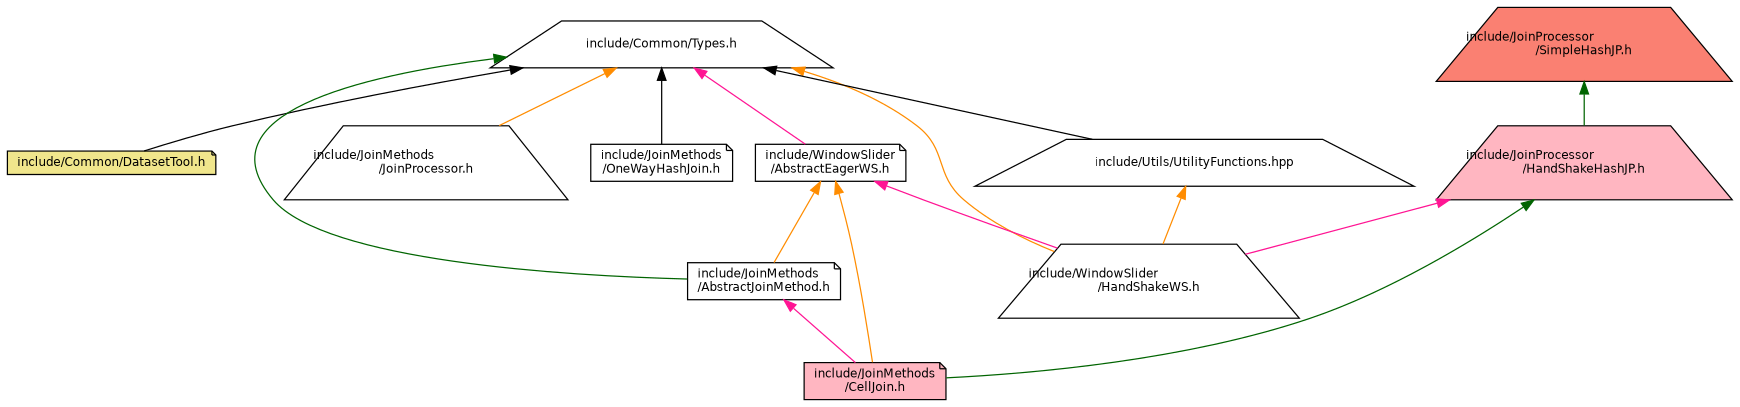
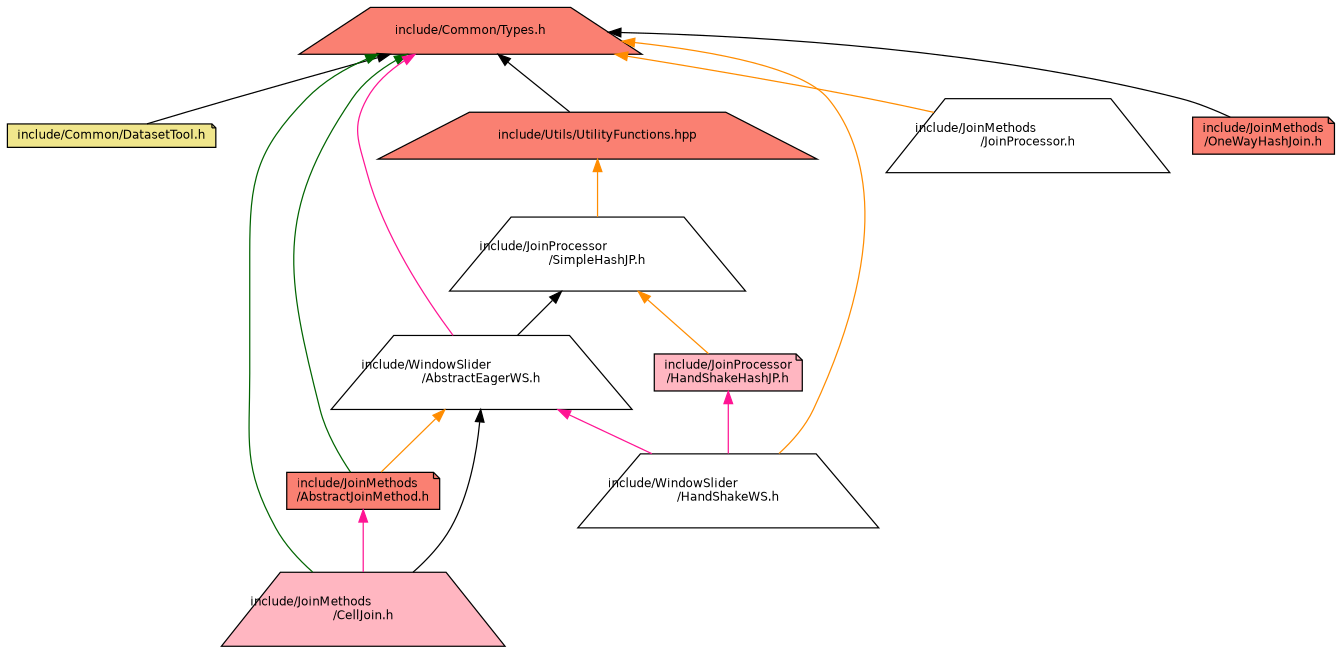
node "include/Common/Types.h": fillcolor white -> salmon
node "include/JoinProcessor /SimpleHashJP.h": fillcolor salmon -> white
edge "include/JoinProcessor /HandShakeHashJP.h" -> "include/JoinProcessor /SimpleHashJP.h": color darkgreen -> darkorange
node "include/JoinMethods /OneWayHashJoin.h": fillcolor white -> salmon
node "include/WindowSlider /AbstractEagerWS.h": shape note -> trapezium
node "include/Utils/UtilityFunctions.hpp": fillcolor white -> salmon
node "include/JoinProcessor /HandShakeHashJP.h": shape trapezium -> note
edge "include/WindowSlider /HandShakeWS.h" -> "include/Utils/UtilityFunctions.hpp": now "include/JoinProcessor /SimpleHashJP.h" -> "include/Utils/UtilityFunctions.hpp"
edge "include/JoinMethods /CellJoin.h" -> "include/WindowSlider /AbstractEagerWS.h": color darkorange -> black
node "include/JoinMethods /AbstractJoinMethod.h": fillcolor white -> salmon
edge "include/WindowSlider /AbstractEagerWS.h" -> "include/JoinProcessor /SimpleHashJP.h": added
edge "include/JoinMethods /CellJoin.h" -> "include/JoinProcessor /HandShakeHashJP.h": now "include/JoinMethods /CellJoin.h" -> "include/Common/Types.h"
node "include/JoinMethods /CellJoin.h": shape note -> trapezium
